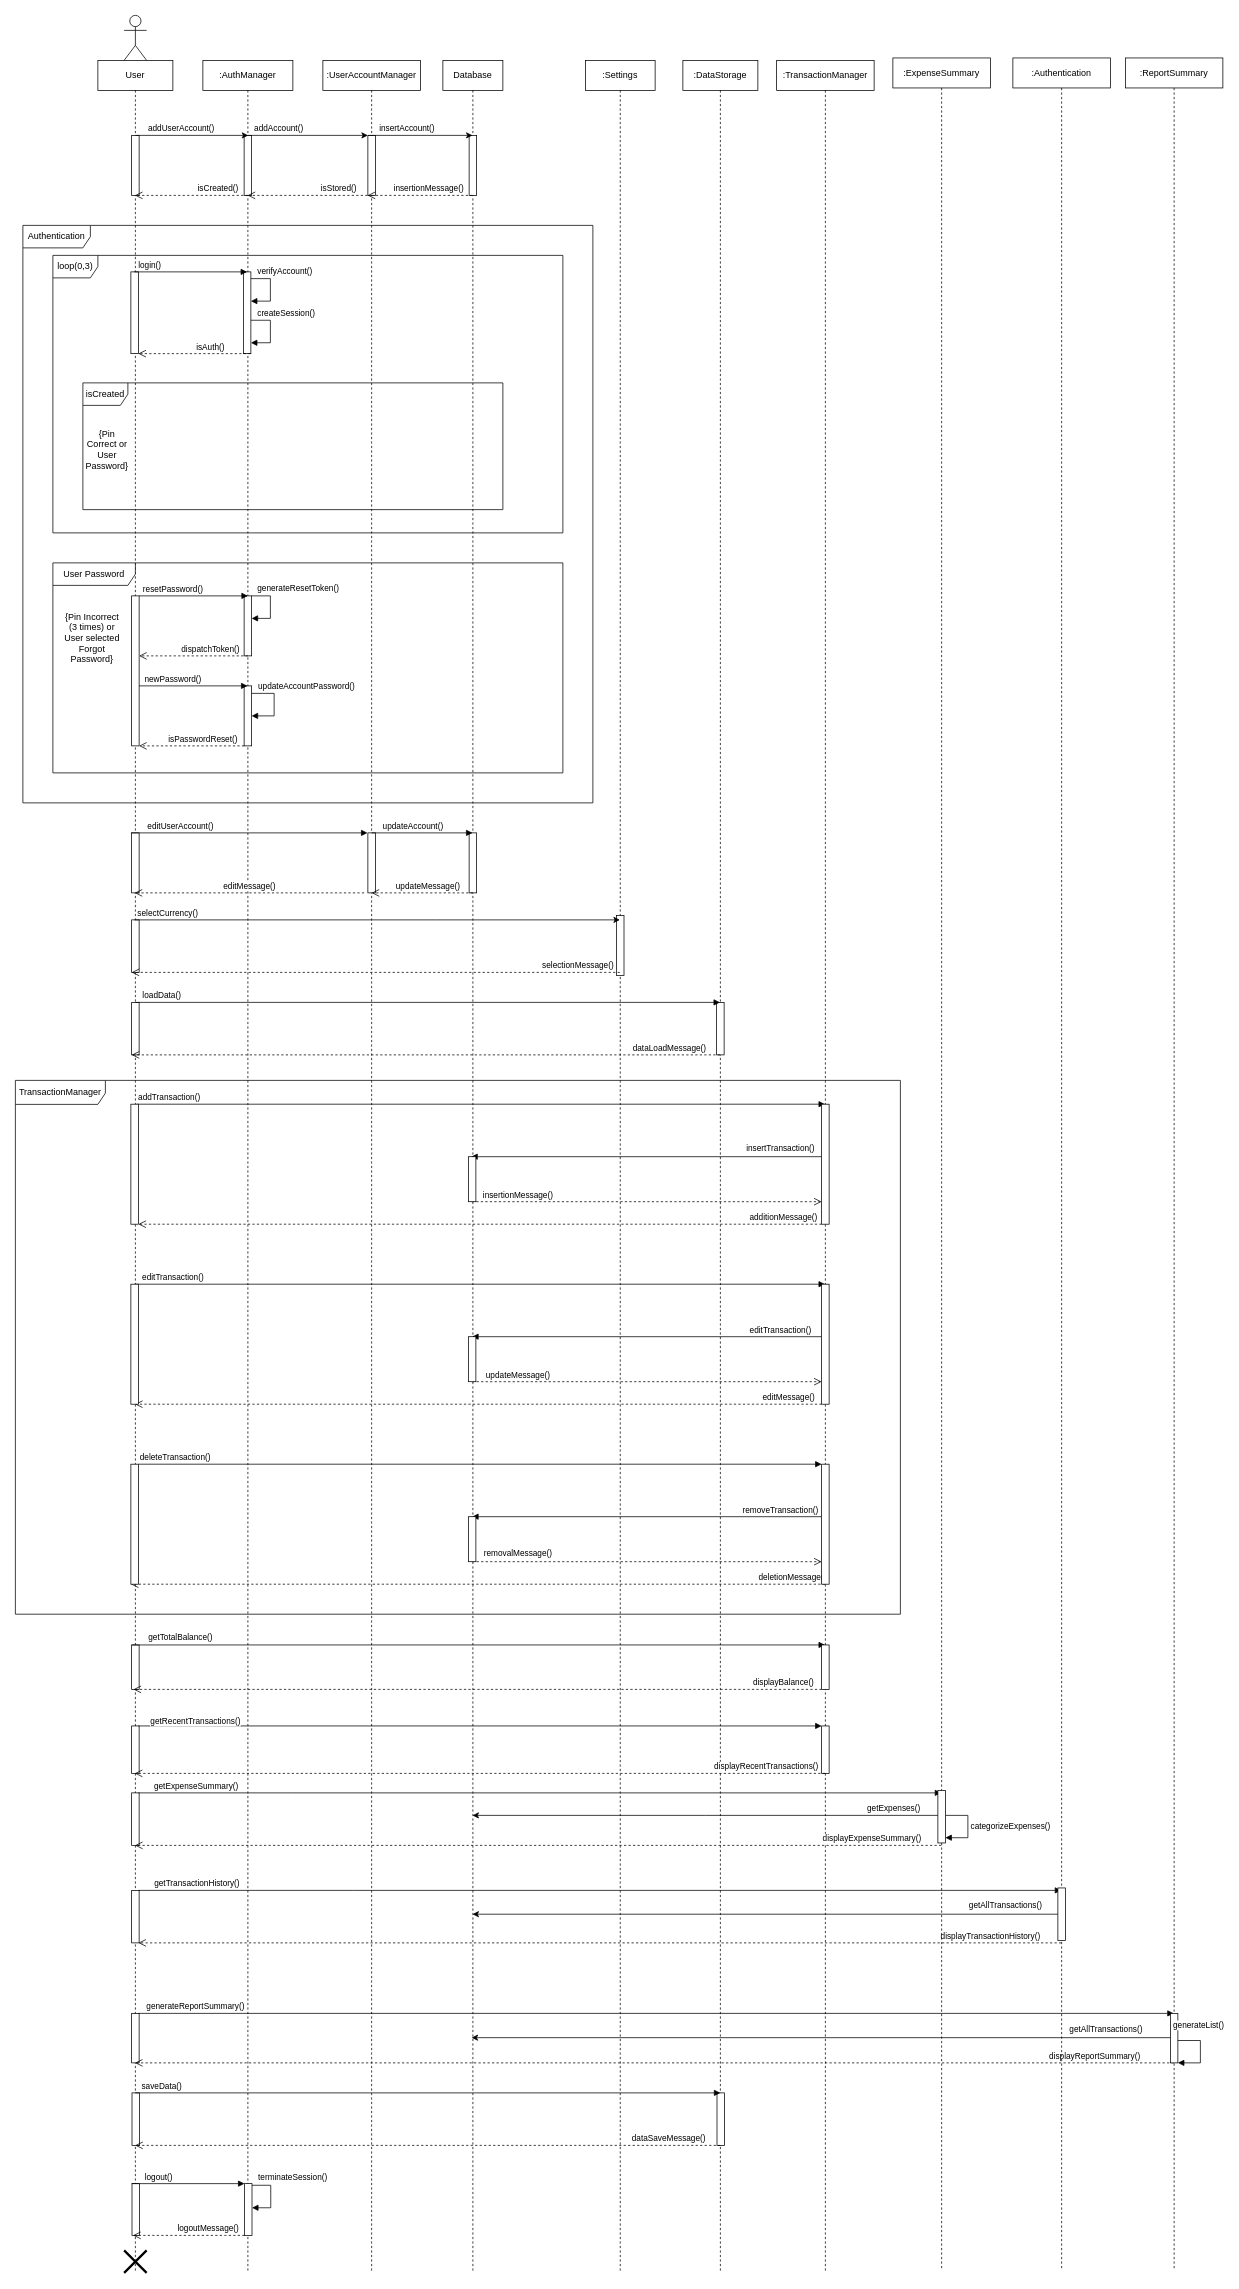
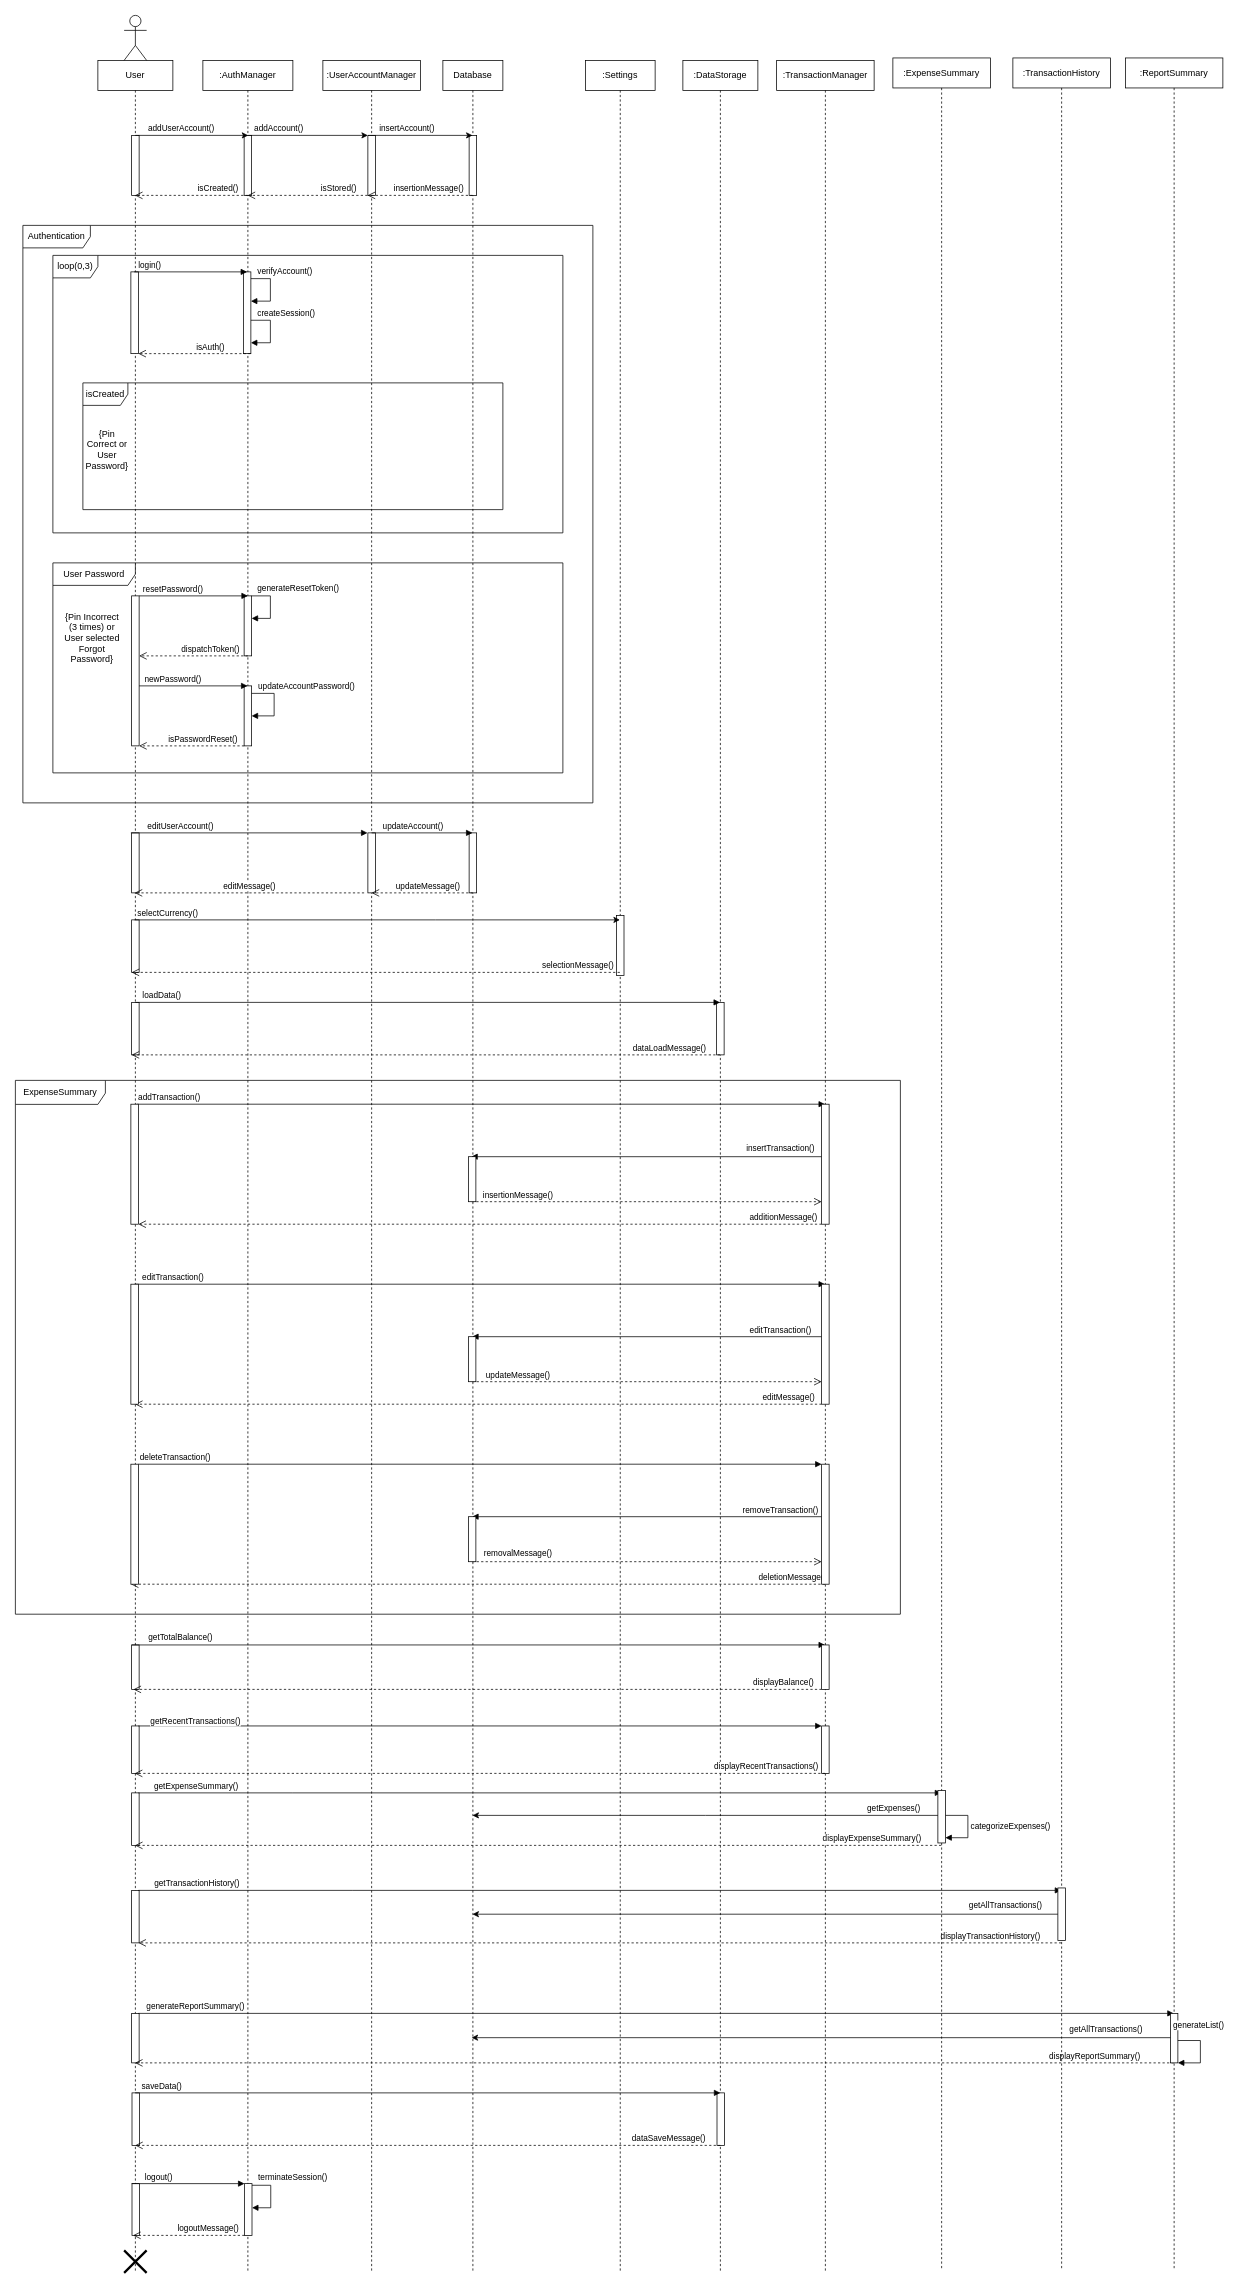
node ":Authentication": label ":Authentication" -> ":TransactionHistory"
node "TransactionManager": label "TransactionManager" -> "ExpenseSummary"
